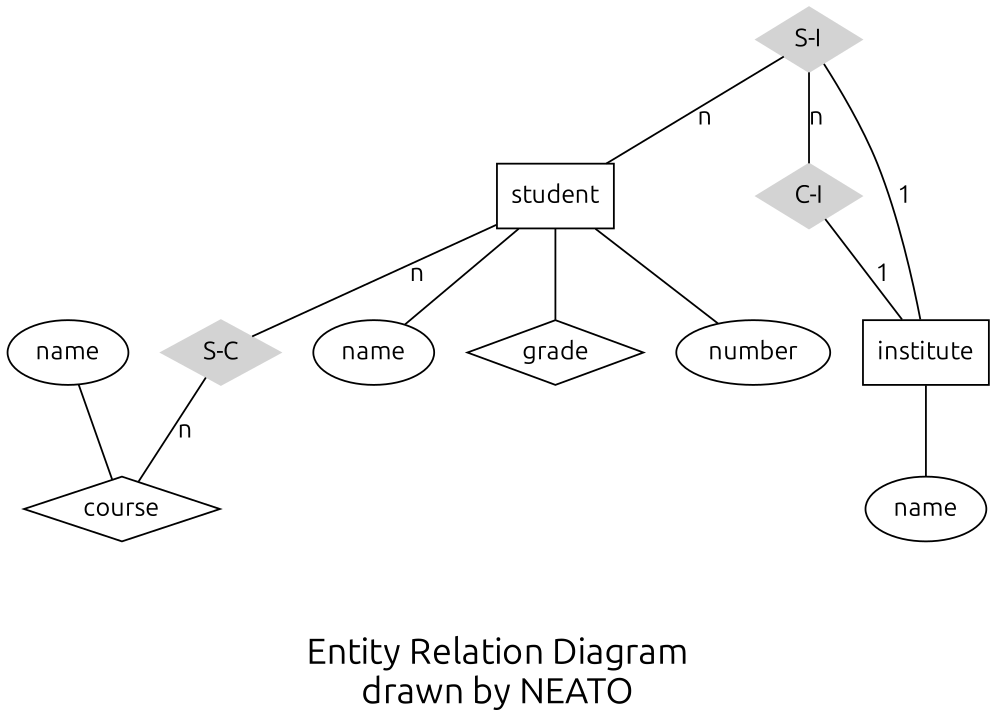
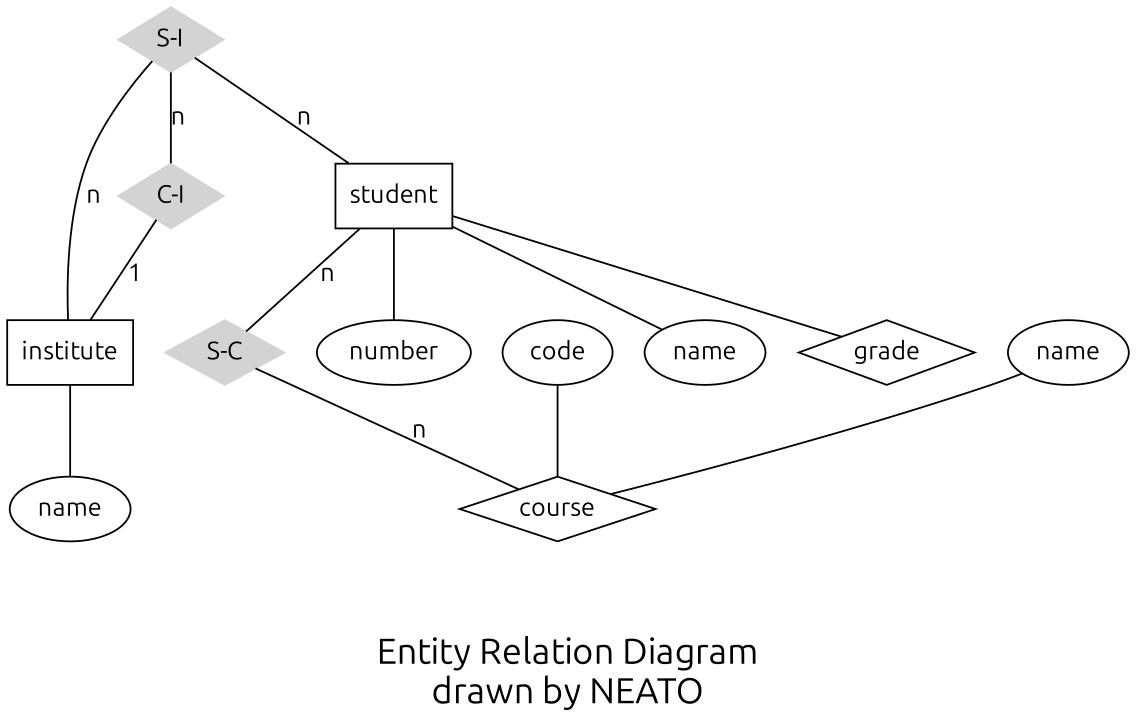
edge "S-I" -- "institute": label "1" -> "n"
node "code": added
